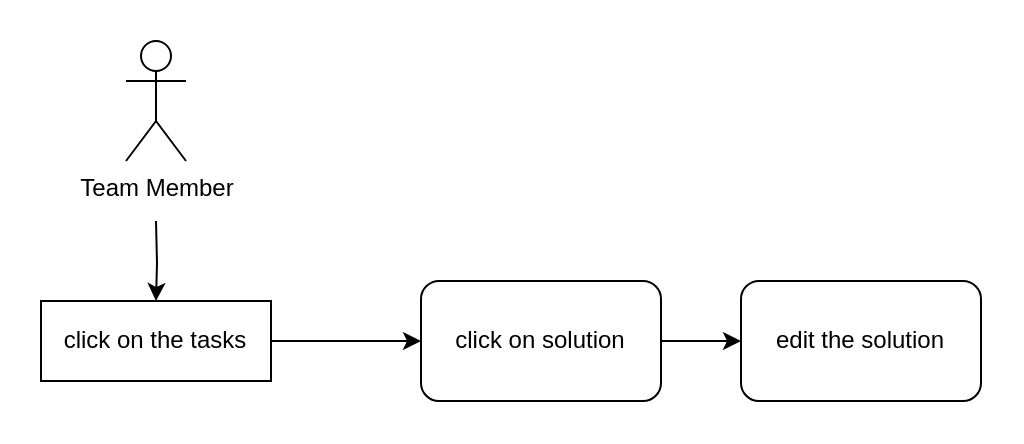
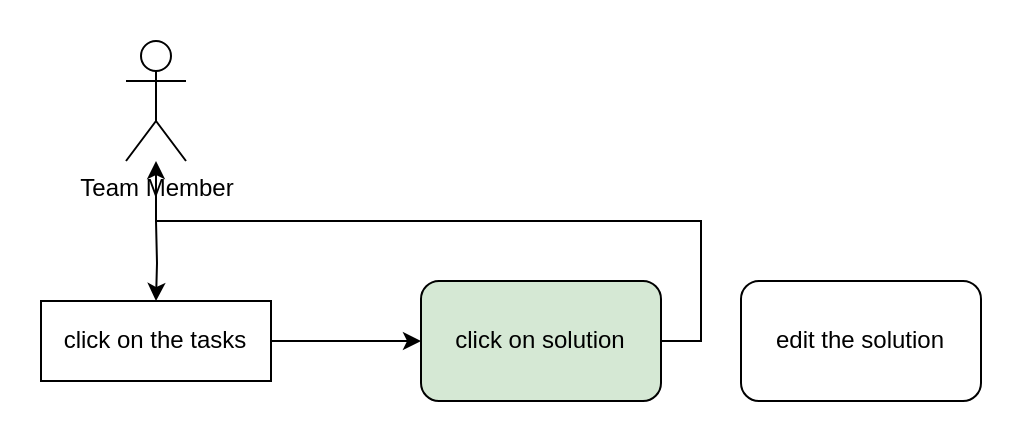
node "click on solution": fillcolor #ffffff -> #d5e8d4
edge "click on solution" -> "edit the solution": now "click on solution" -> "Team Member"
